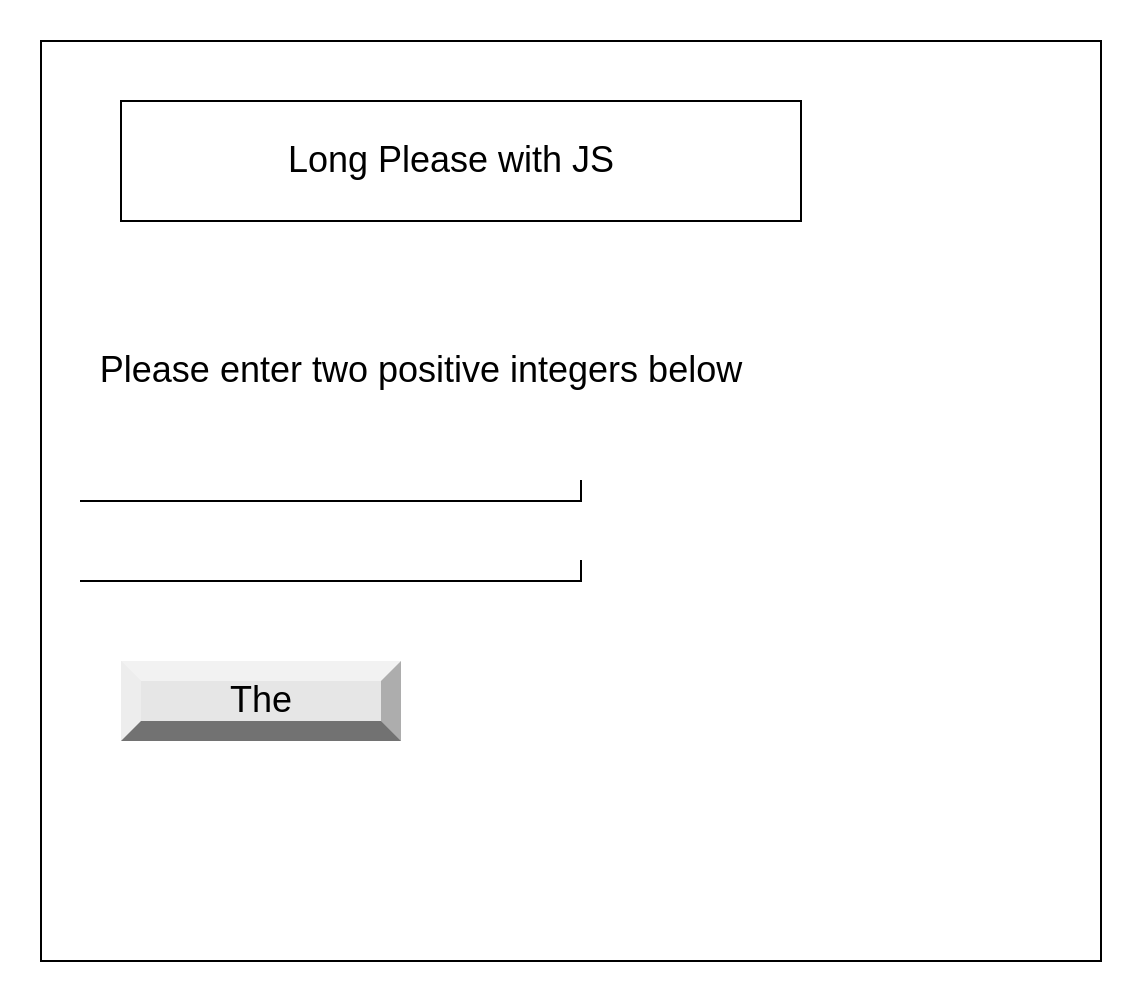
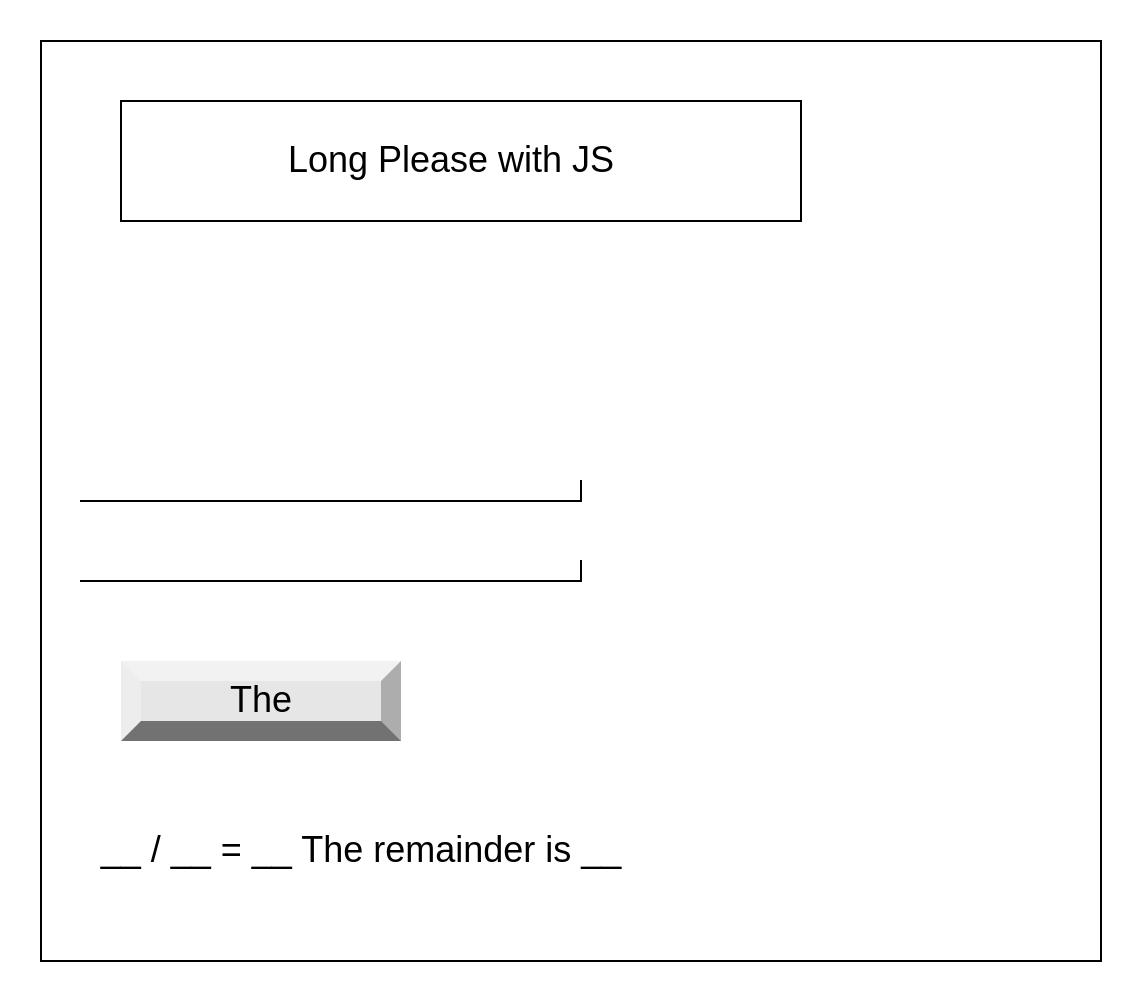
node "Please enter two positive integers below": removed
node "__ / __ = __ The remainder is __": added
